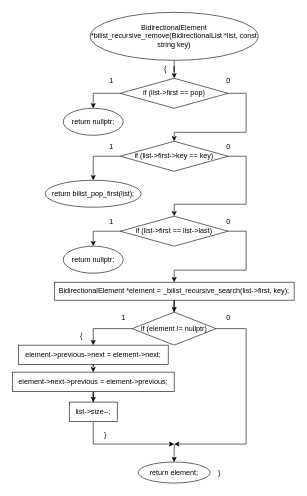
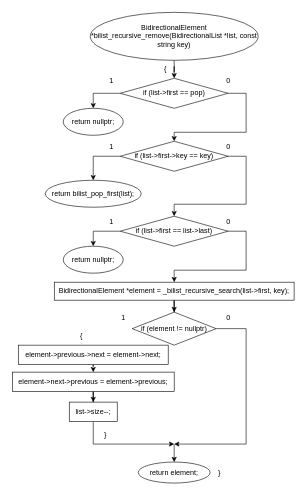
edge "if (element != nullptr)" -> "element->previous->next = element->next;": removed
